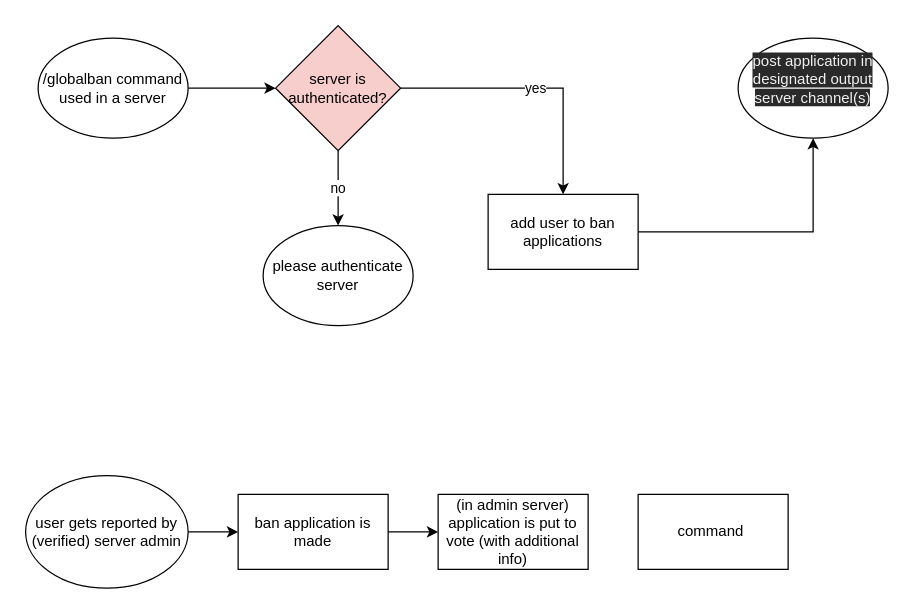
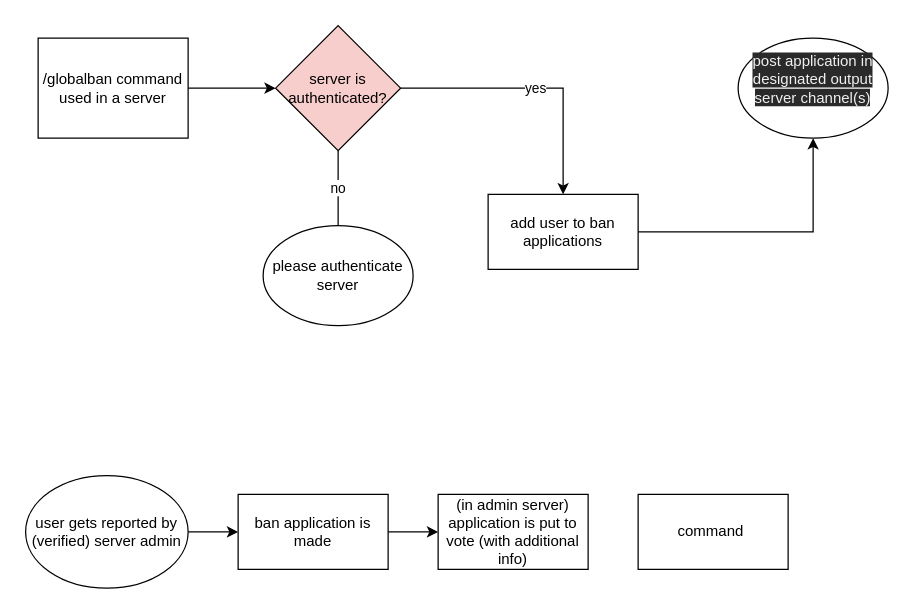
node "/globalban command used in a server": shape ellipse -> rectangle
edge "server is authenticated?" -> "please authenticate server": arrowhead classic -> none
